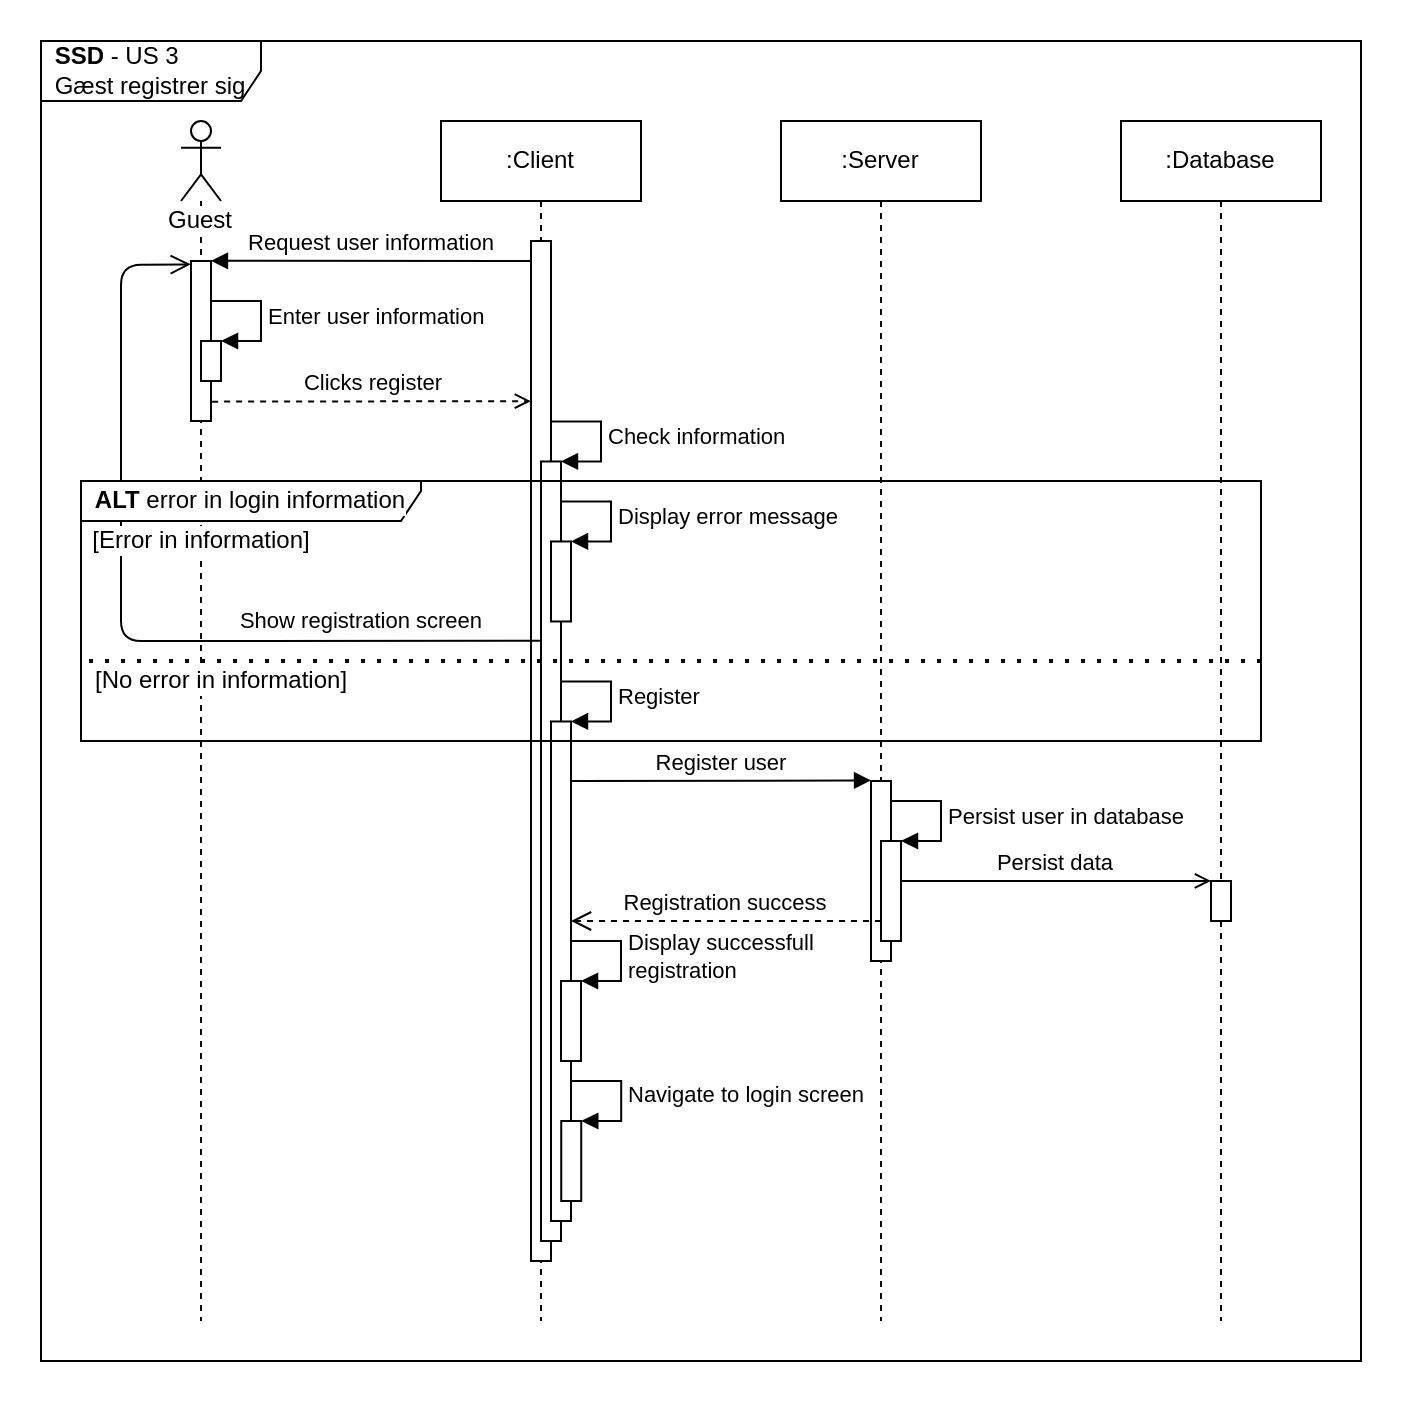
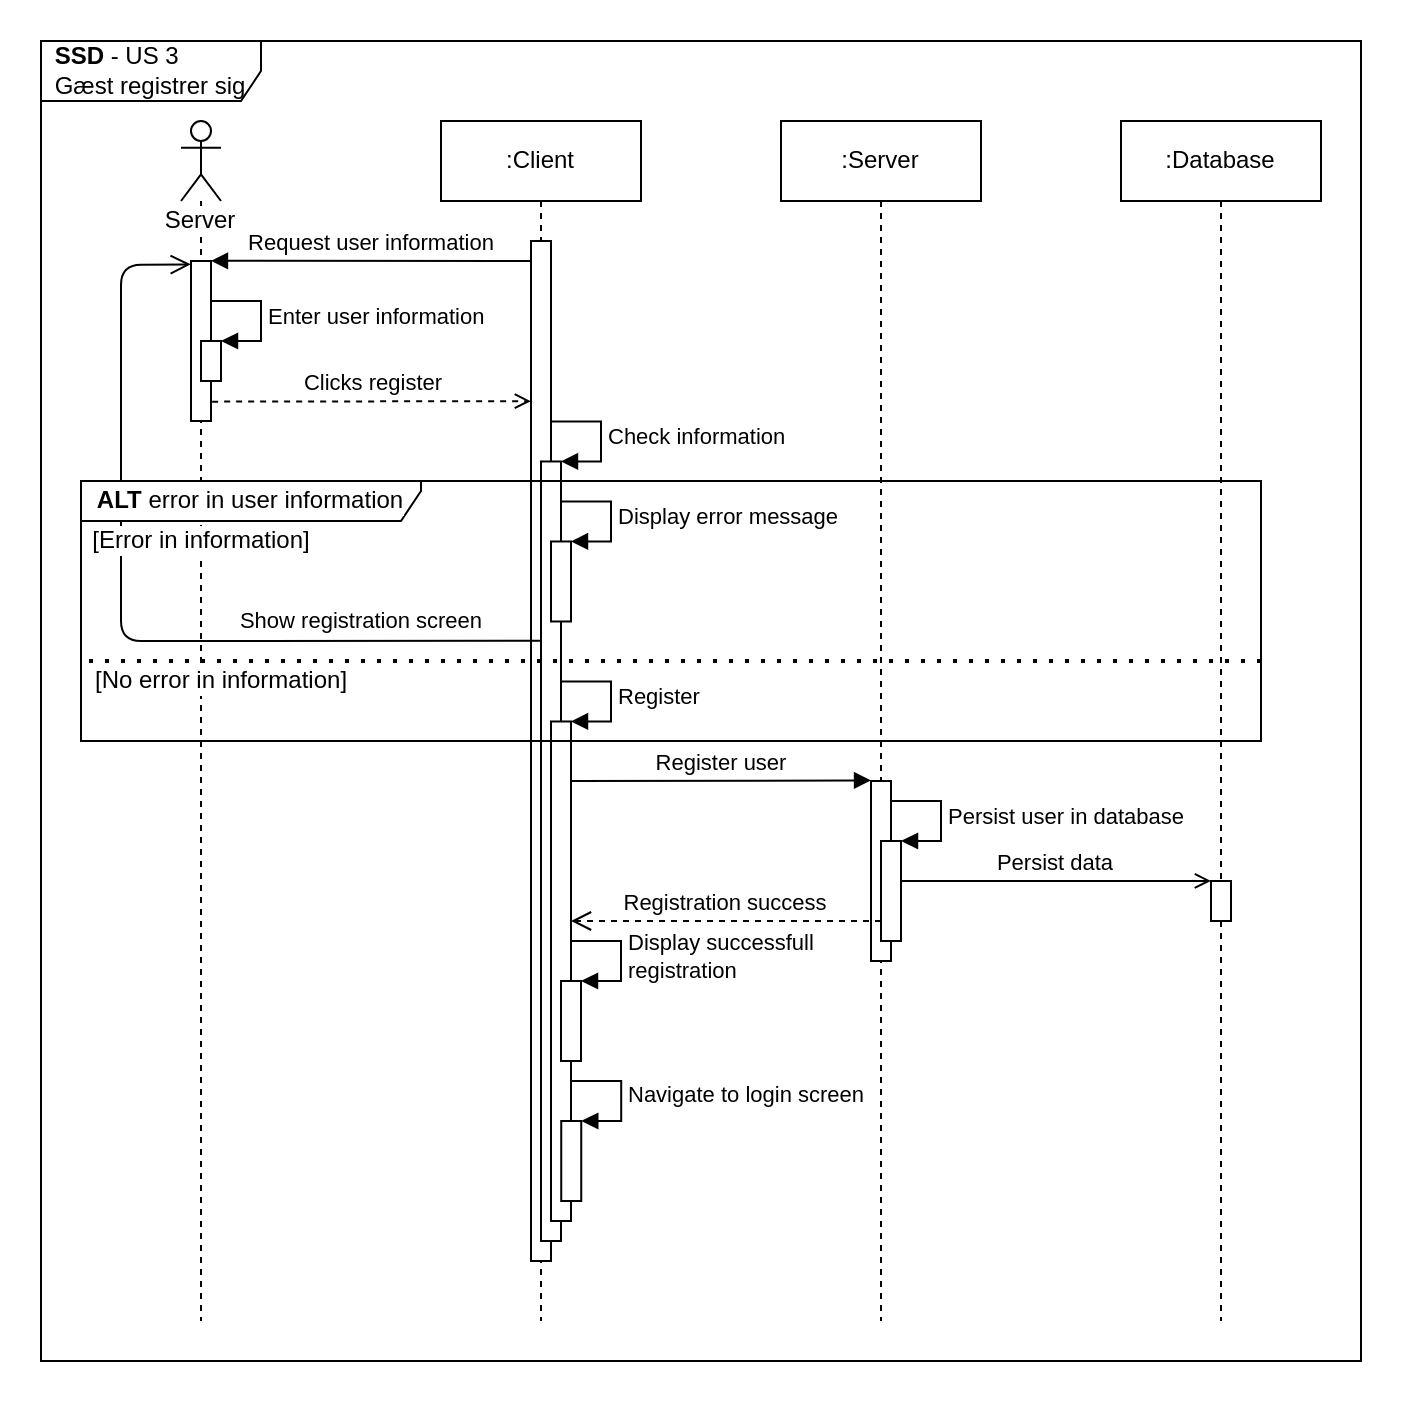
node "Guest": label "Guest" -> "Server"
node "ALT error in login information": label "ALT error in login information" -> "ALT error in user information"
